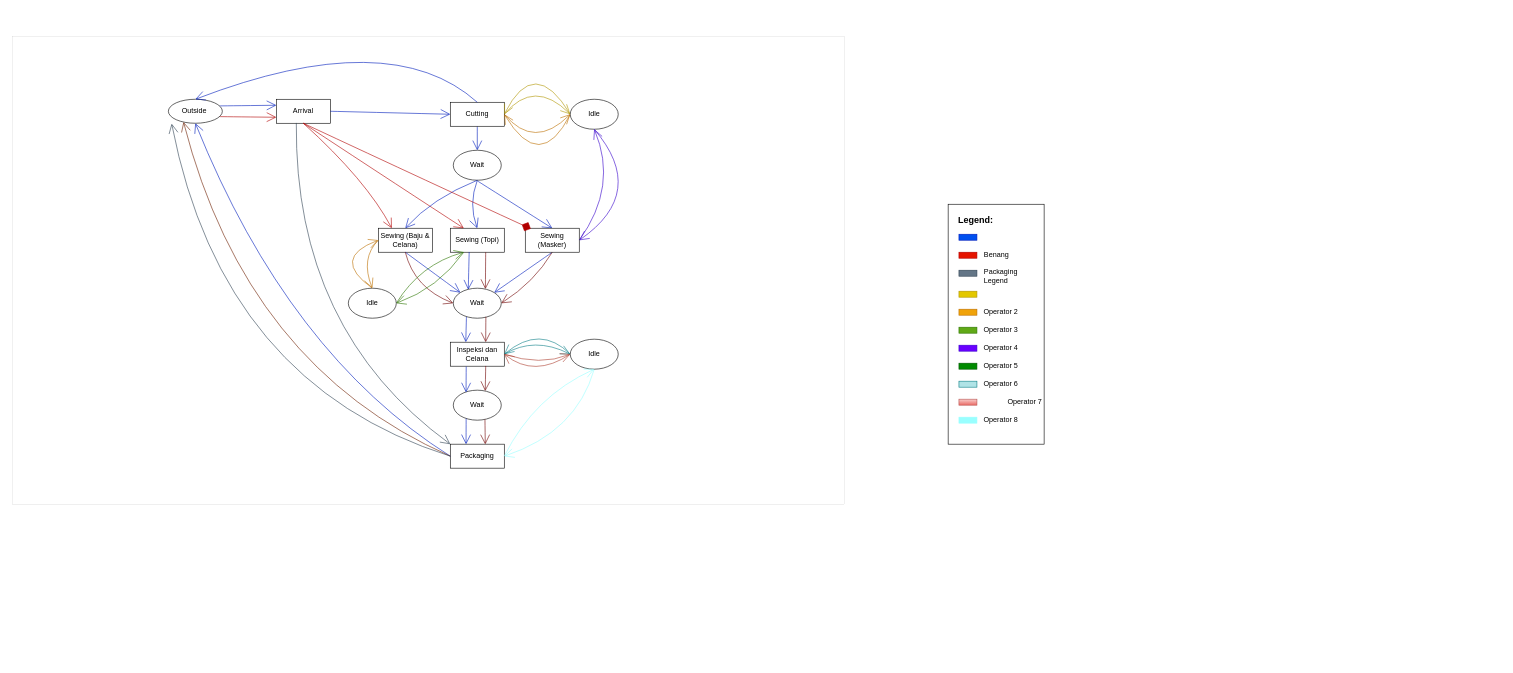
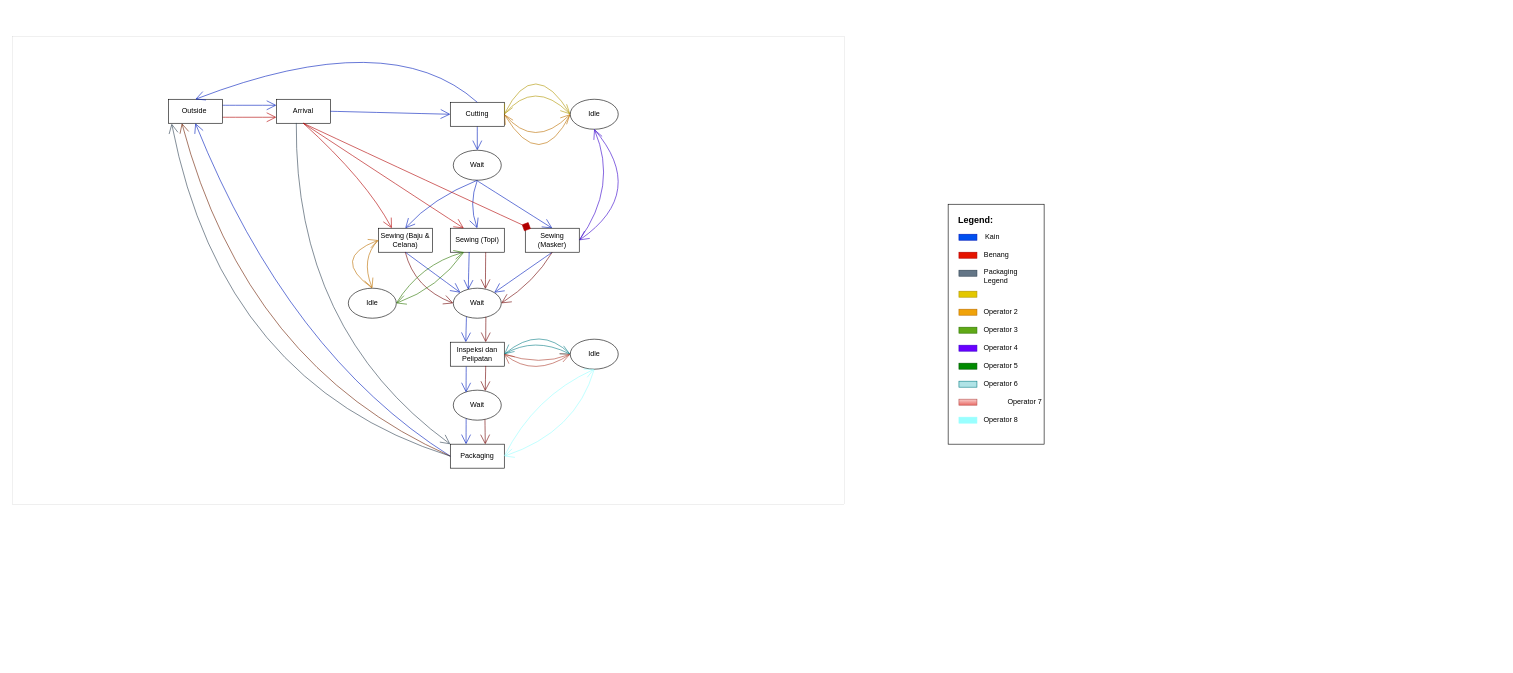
node "Outside": shape ellipse -> rectangle
node "Kain": added
node "Inspeksi dan Celana": label "Inspeksi dan Celana" -> "Inspeksi dan Pelipatan"
